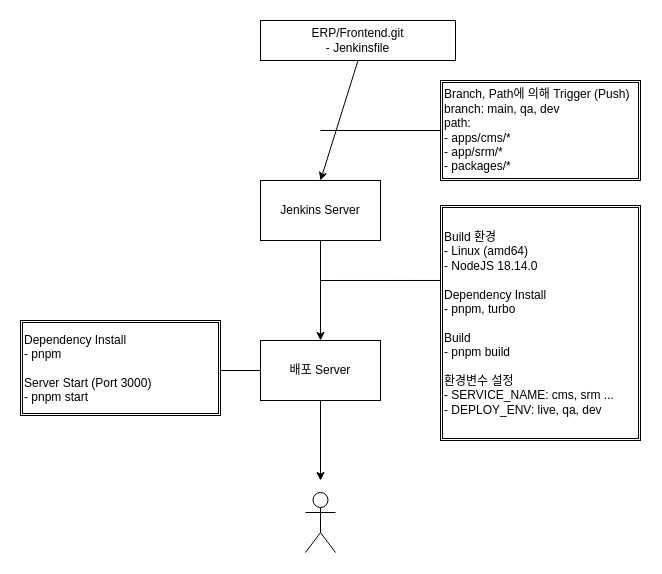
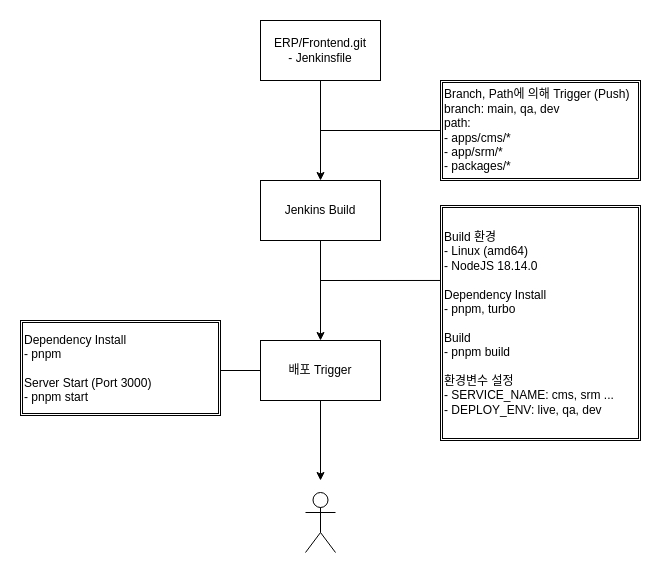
node "ERP/Frontend.git - Jenkinsfile": size 195x40 -> 120x60
node "Jenkins Server": label "Jenkins Server" -> "Jenkins Build"
node "배포 Server": label "배포 Server" -> "배포 Trigger"
